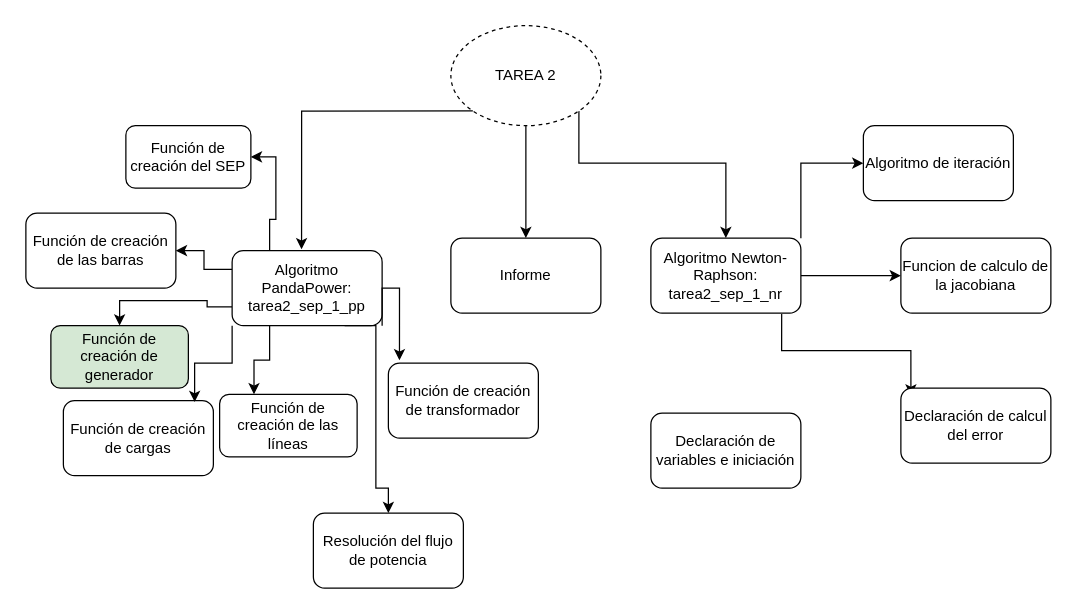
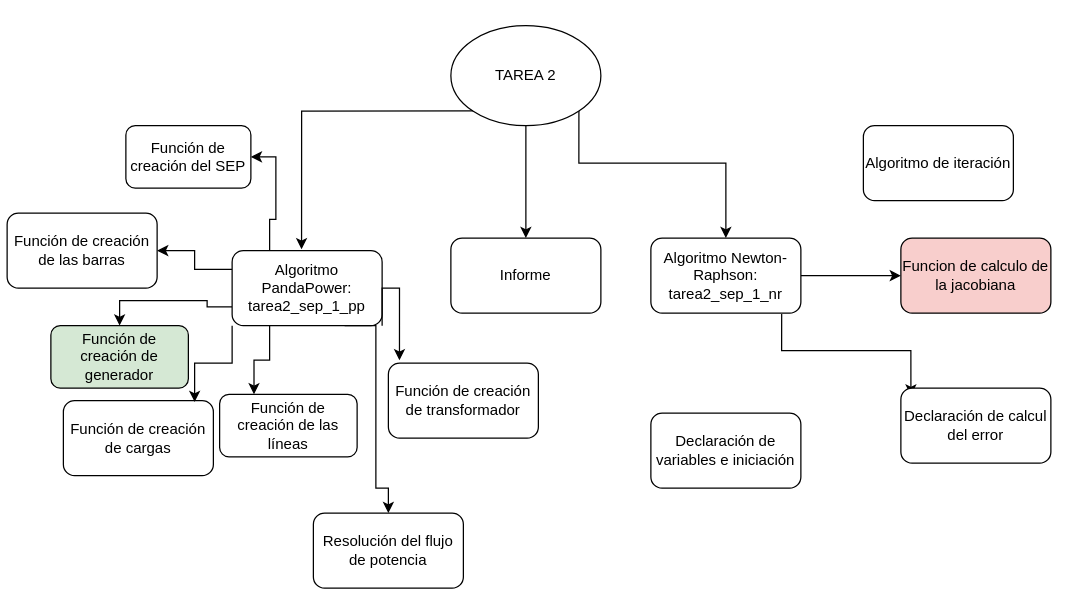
node "TAREA 2": style dashed -> solid
edge "Algoritmo Newton-Raphson: tarea2_sep_1_nr" -> "Algoritmo de iteración": removed
node "Función de creación de las barras": moved (101, 251) -> (82, 251)
node "Funcion de calculo de la jacobiana": fillcolor #ffffff -> #f8cecc
